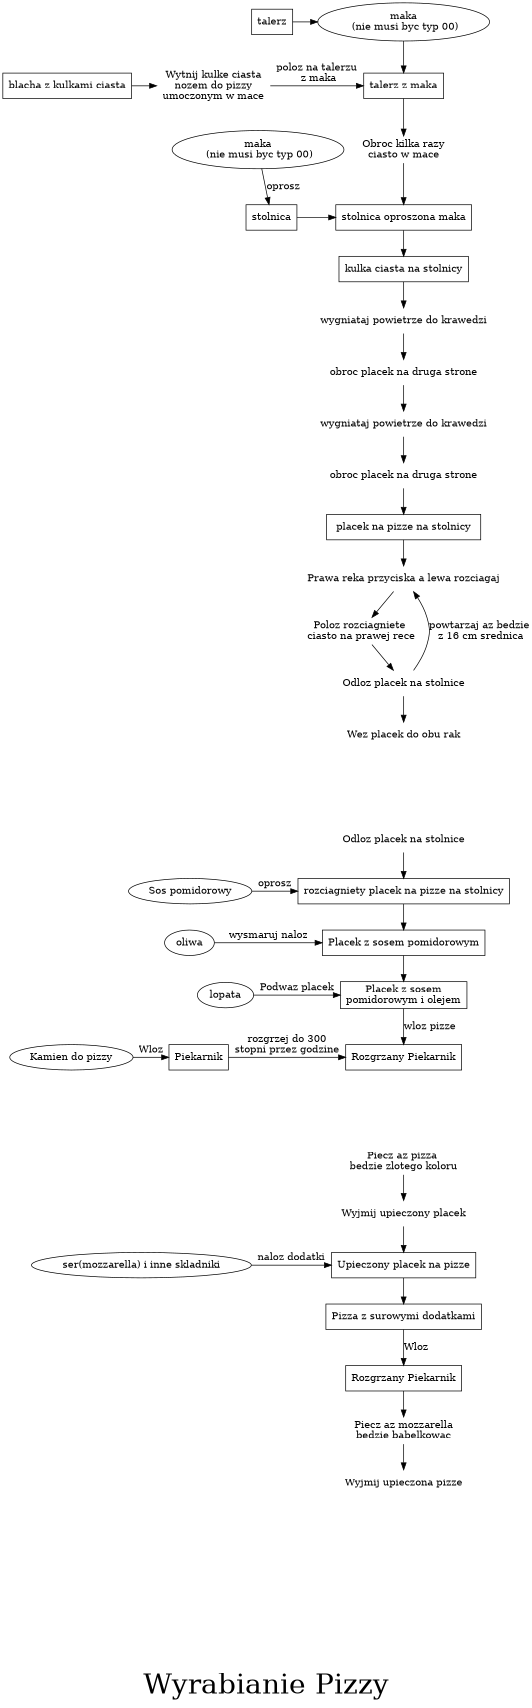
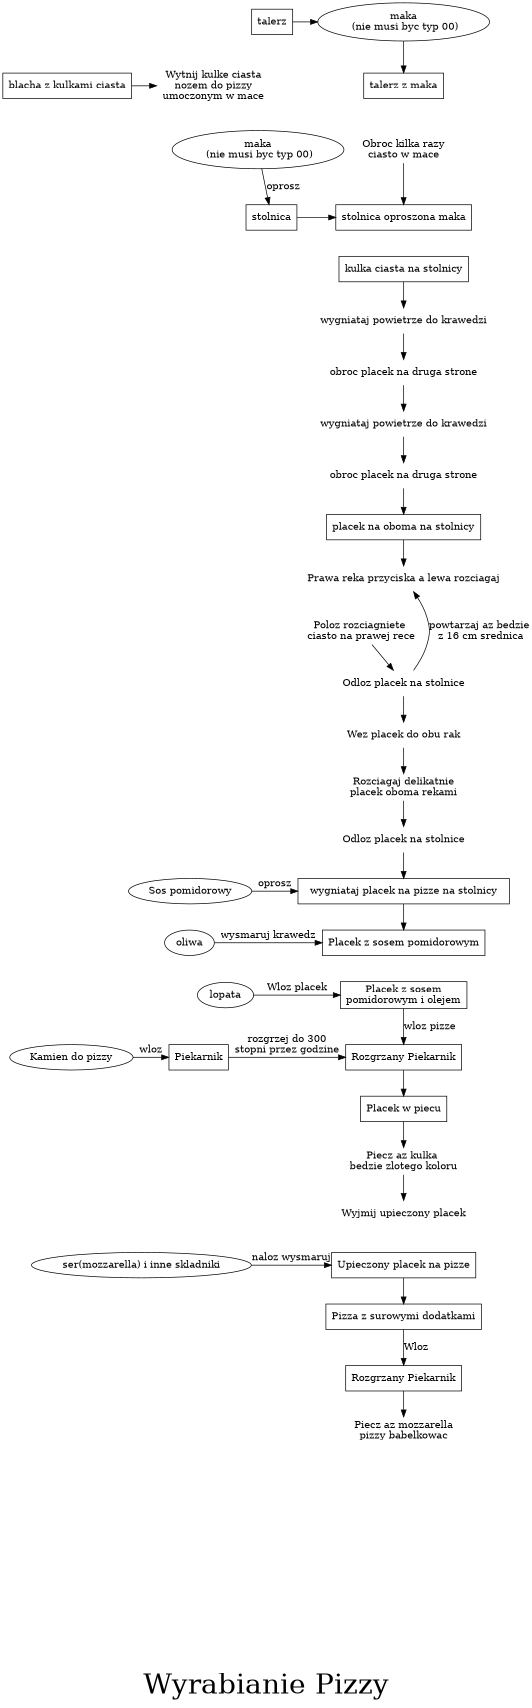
edge "Wytnij kulke ciasta nozem do pizzy umoczonym w mace" -> "talerz z maka": removed, label "poloz na talerzu z maka"
edge "talerz z maka" -> "Obroc kilka razy ciasto w mace": removed
edge "stolnica oproszona maka" -> "kulka ciasta na stolnicy": removed
node "placek na pizze na stolnicy": label "placek na pizze na stolnicy" -> "placek na oboma na stolnicy"
edge "Prawa reka przyciska a lewa rozciagaj" -> "Poloz rozciagniete ciasto na prawej rece": removed
node "Rozciagaj delikatnie placek oboma rekami": added
node "rozciagniety placek na pizze na stolnicy": label "rozciagniety placek na pizze na stolnicy" -> "wygniataj placek na pizze na stolnicy"
edge "oliwa" -> "Placek z sosem pomidorowym": label "wysmaruj naloz" -> "wysmaruj krawedz"
edge "Placek z sosem pomidorowym" -> "Placek z sosem pomidorowym i olejem": removed
edge "lopata" -> "Placek z sosem pomidorowym i olejem": label "Podwaz placek" -> "Wloz placek"
edge "Kamien do pizzy" -> "Piekarnik": label "Wloz" -> "wloz"
node "Placek w piecu": added
node "Piecz az pizza bedzie zlotego koloru": label "Piecz az pizza bedzie zlotego koloru" -> "Piecz az kulka bedzie zlotego koloru"
edge "Wyjmij upieczony placek" -> "Upieczony placek na pizze": removed
edge "ser(mozzarella) i inne skladniki" -> "Upieczony placek na pizze": label "naloz dodatki" -> "naloz wysmaruj"
node "Piecz az mozzarella bedzie babelkowac": label "Piecz az mozzarella bedzie babelkowac" -> "Piecz az mozzarella pizzy babelkowac"
node "Wyjmij upieczona pizze": removed
